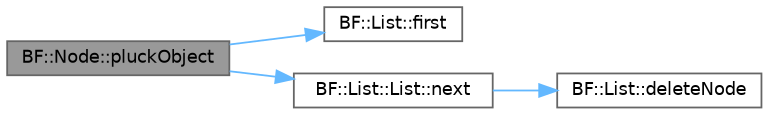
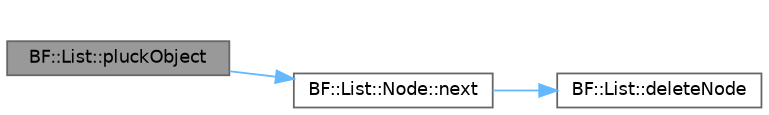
node "BF::List::first": removed
node "BF::Node::pluckObject": label "BF::Node::pluckObject" -> "BF::List::pluckObject"
node "BF::List::List::next": label "BF::List::List::next" -> "BF::List::Node::next"
